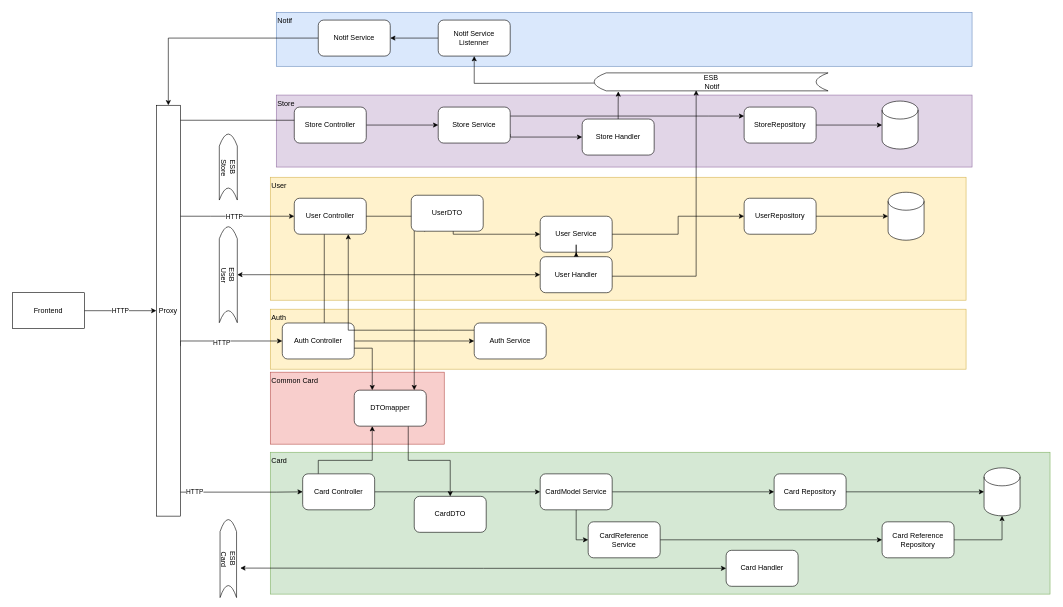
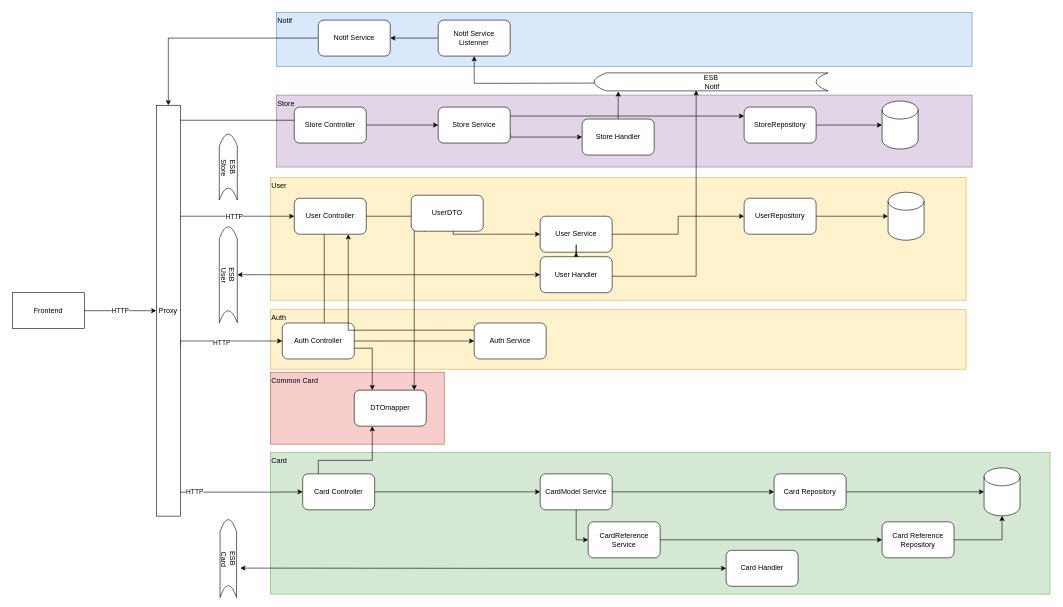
edge "DTOmapper" -> "CardDTO": removed
node "CardDTO": removed
